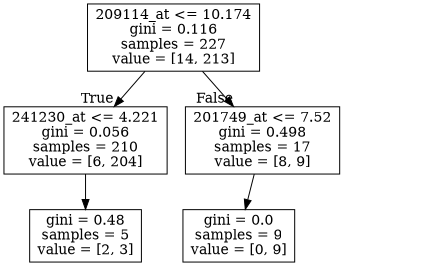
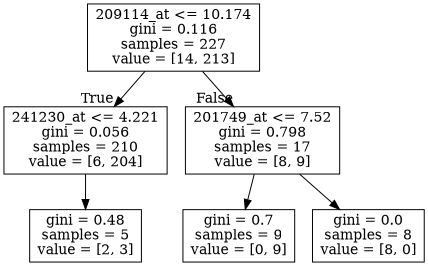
node "201749_at <= 7.52 gini = 0.498 samples = 17 value = [8, 9]": label "201749_at <= 7.52 gini = 0.498 samples = 17 value = [8, 9]" -> "201749_at <= 7.52 gini = 0.798 samples = 17 value = [8, 9]"
node "gini = 0.0 samples = 9 value = [0, 9]": label "gini = 0.0 samples = 9 value = [0, 9]" -> "gini = 0.7 samples = 9 value = [0, 9]"
node "gini = 0.0 samples = 8 value = [8, 0]": added
